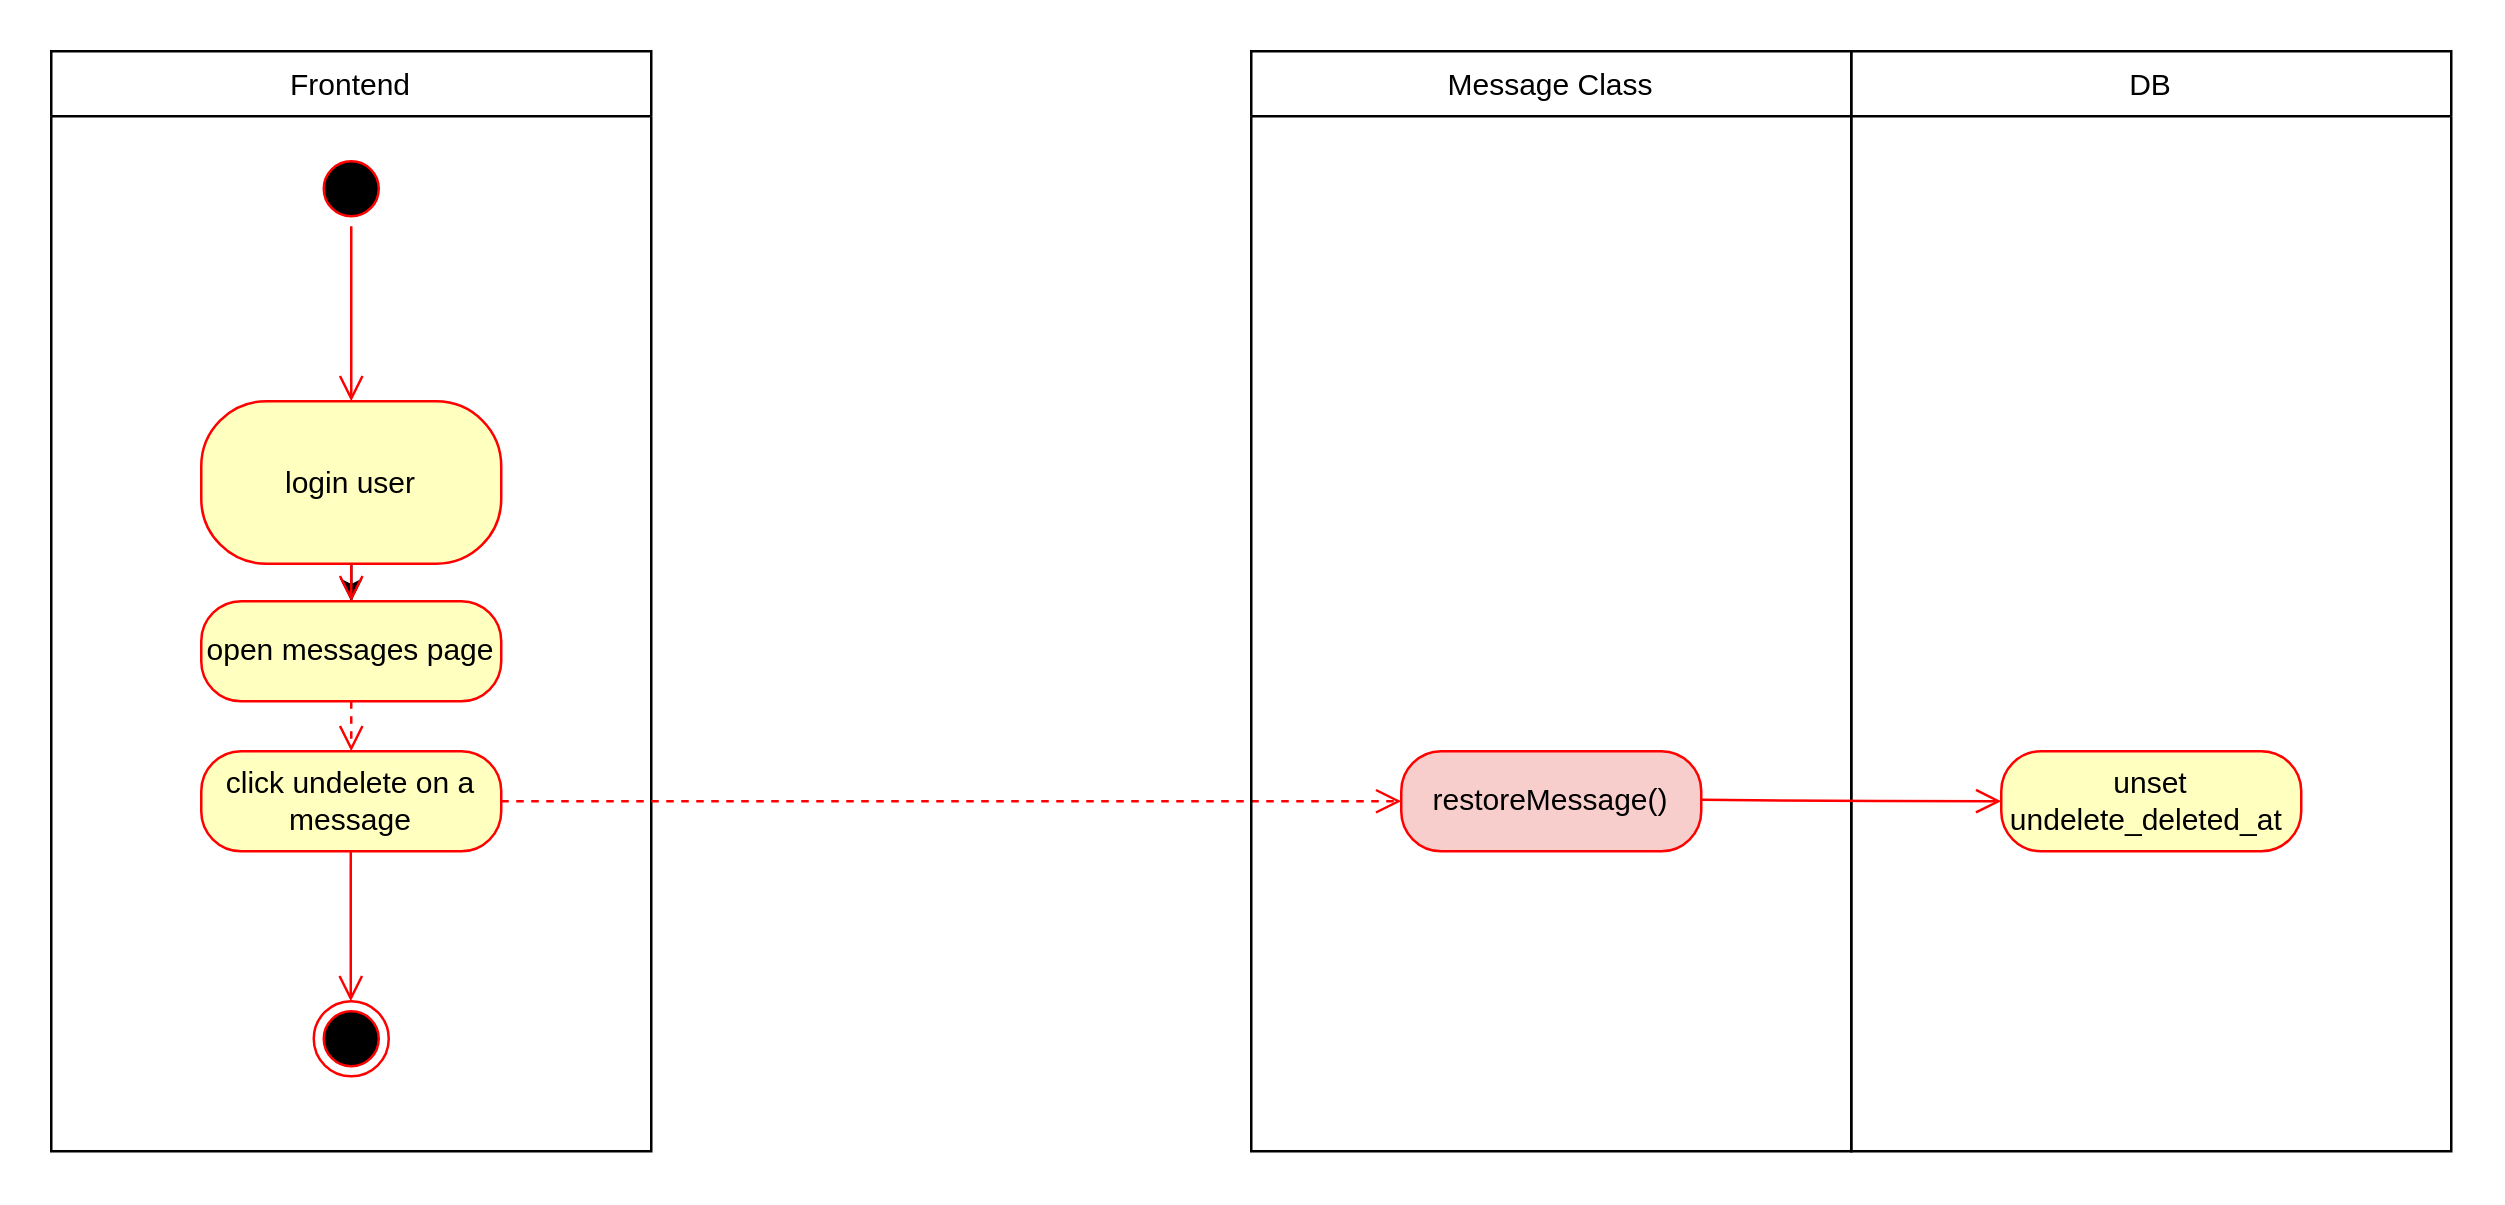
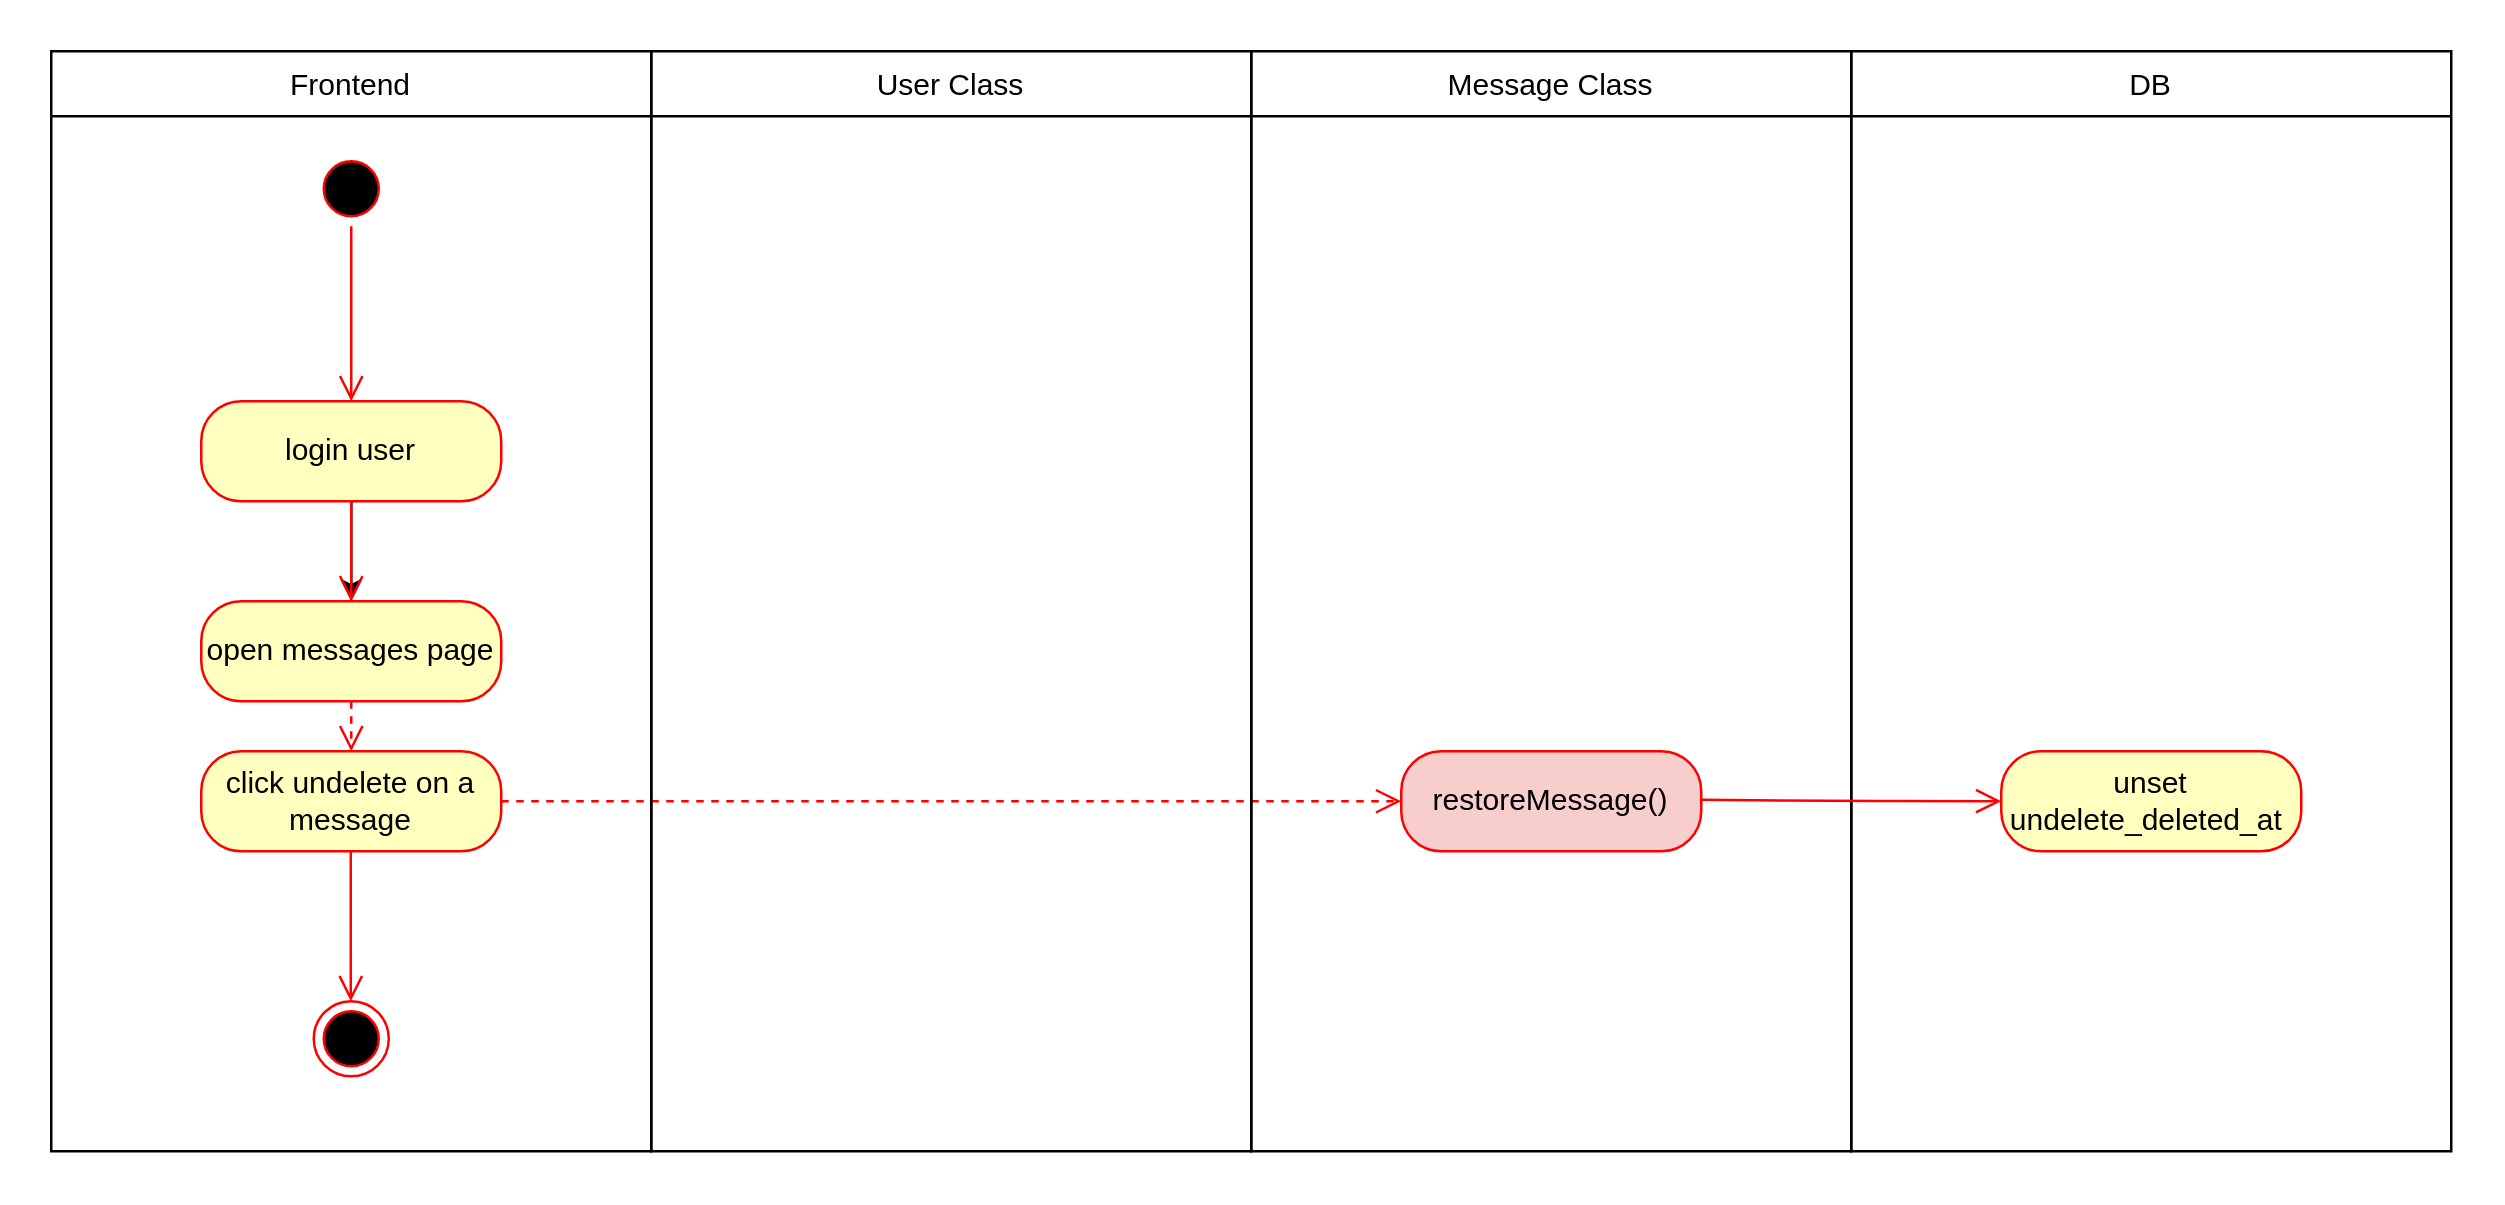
node "login user": size 300x163 -> 300x100
node "User Class": added
